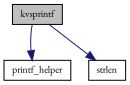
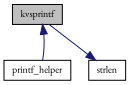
edge "kvsprintf" -> "printf_helper": reversed
